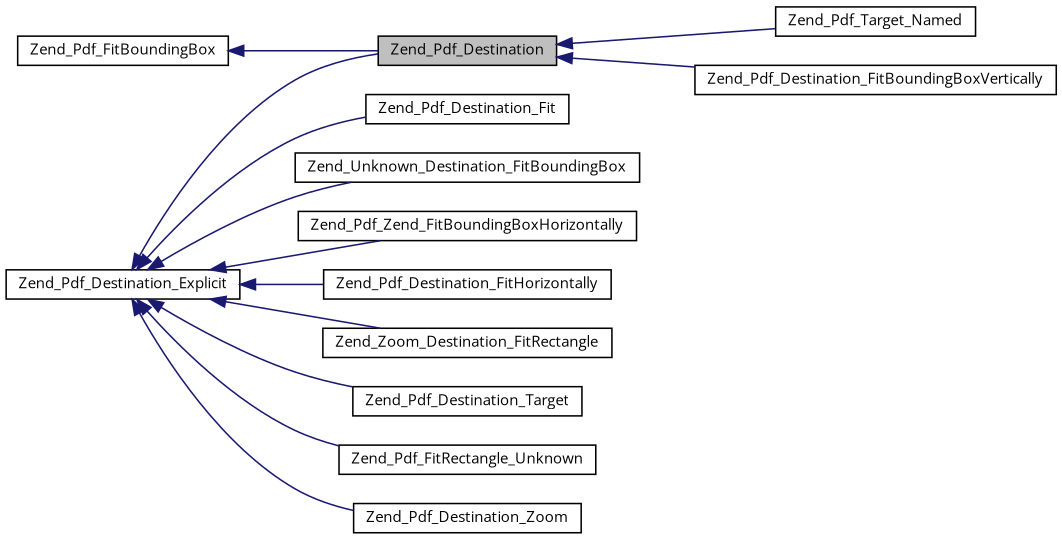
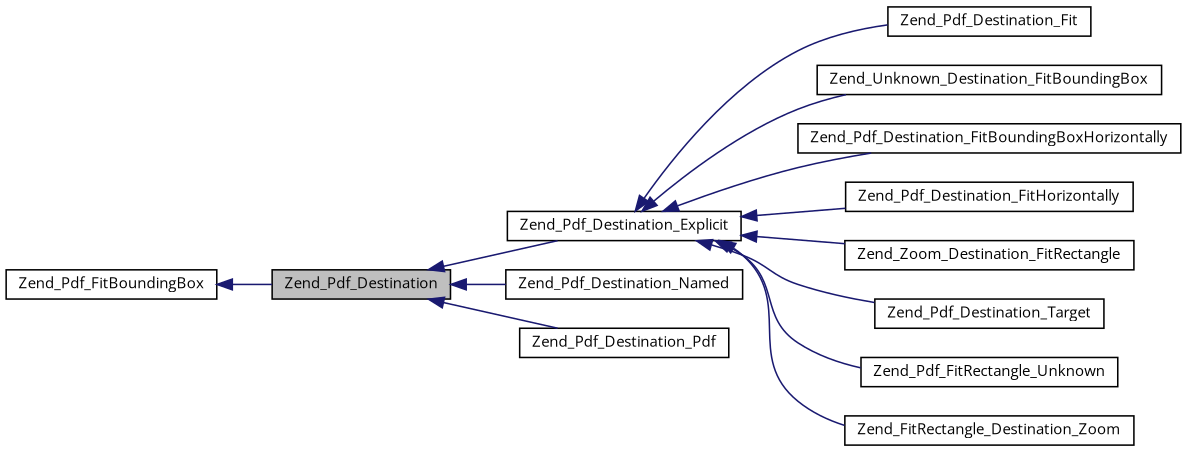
node "Zend_Pdf_Target_Named": label "Zend_Pdf_Target_Named" -> "Zend_Pdf_Destination_Named"
node "Zend_Pdf_Destination_FitBoundingBoxVertically": label "Zend_Pdf_Destination_FitBoundingBoxVertically" -> "Zend_Pdf_Destination_Pdf"
edge "Zend_Pdf_Destination" -> "Zend_Pdf_Destination_Explicit": reversed
node "Zend_Pdf_Zend_FitBoundingBoxHorizontally": label "Zend_Pdf_Zend_FitBoundingBoxHorizontally" -> "Zend_Pdf_Destination_FitBoundingBoxHorizontally"
node "Zend_Pdf_Destination_Zoom": label "Zend_Pdf_Destination_Zoom" -> "Zend_FitRectangle_Destination_Zoom"
